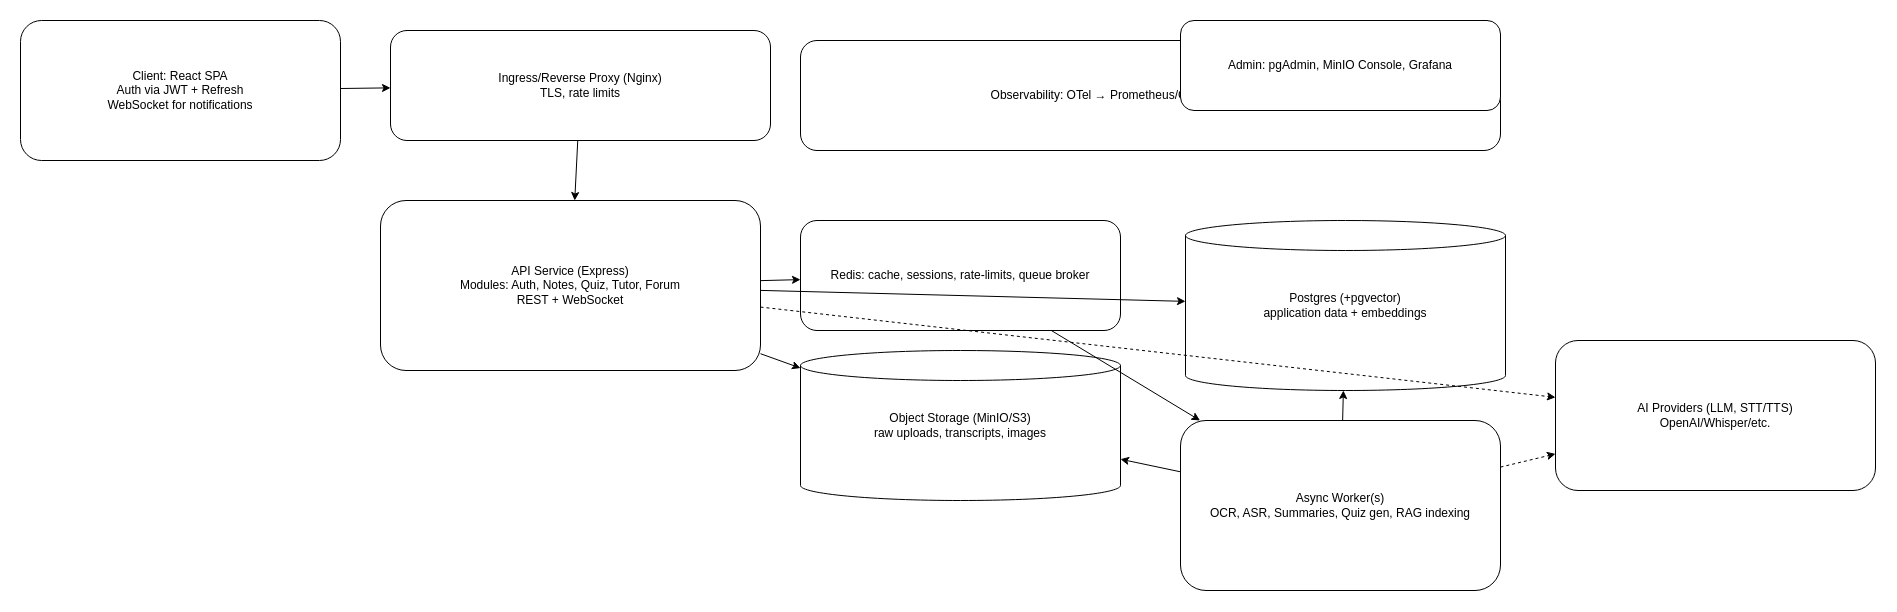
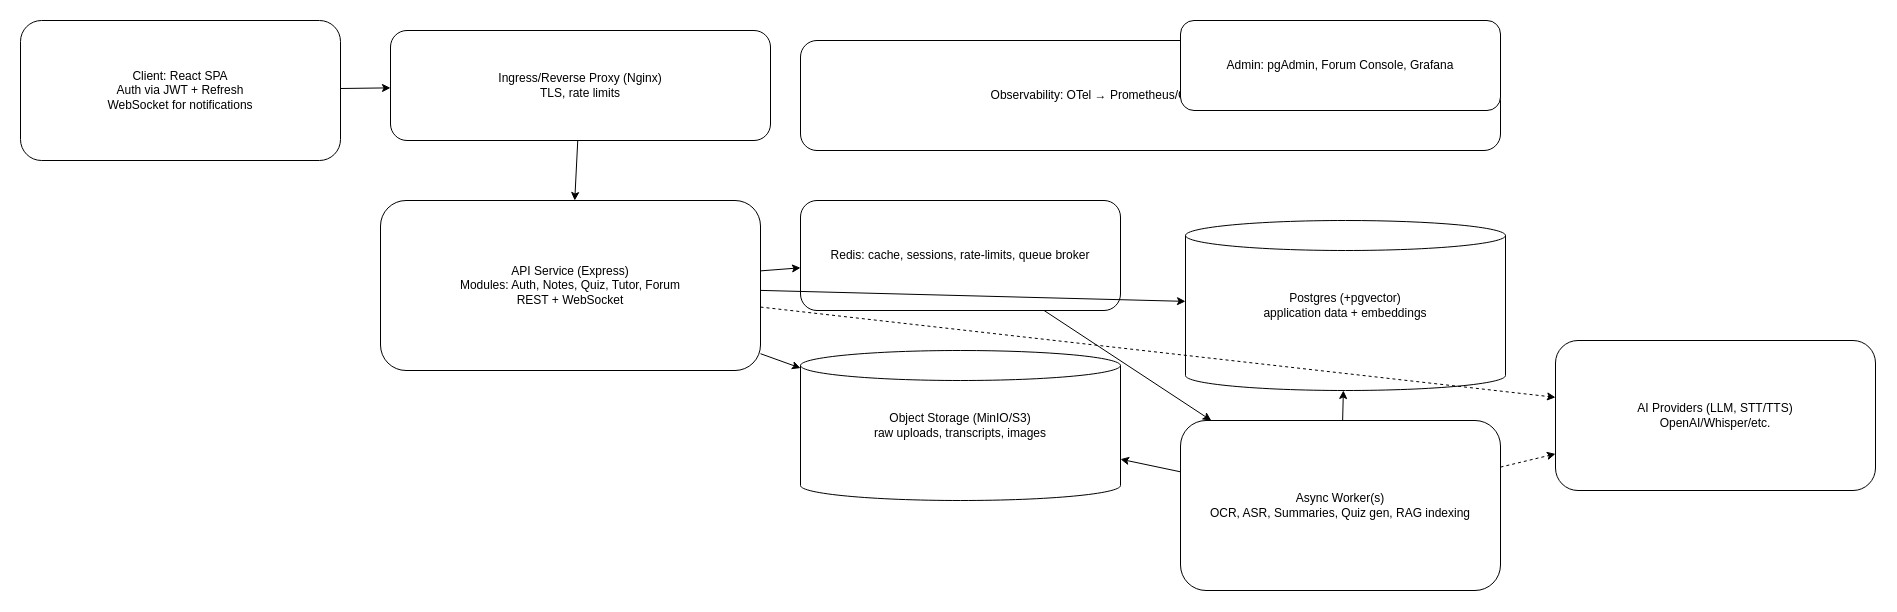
node "Admin: pgAdmin, MinIO Console, Grafana": label "Admin: pgAdmin, MinIO Console, Grafana" -> "Admin: pgAdmin, Forum Console, Grafana"
node "Redis: cache, sessions, rate-limits, queue broker": moved (961, 276) -> (961, 256)
